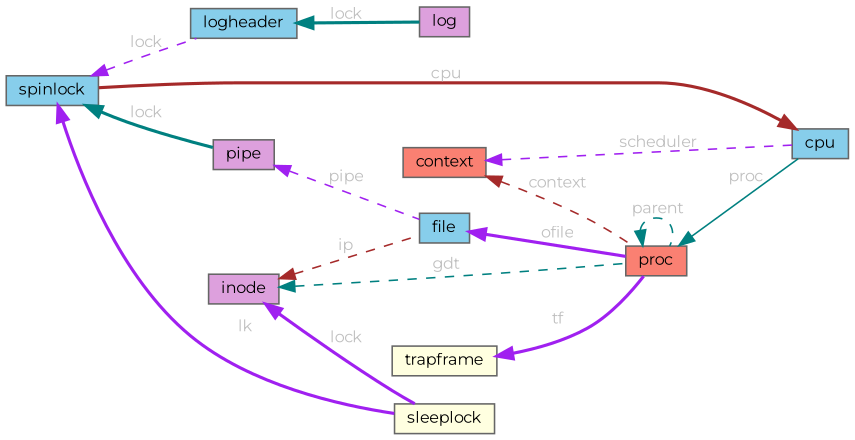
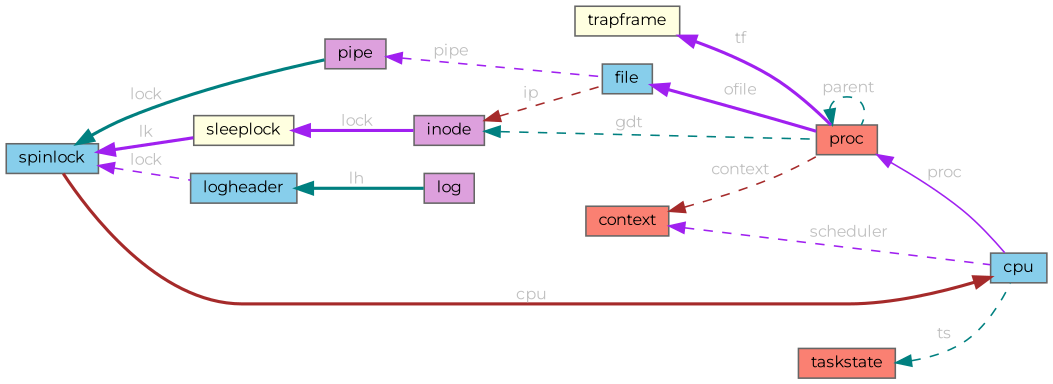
edge "log" -> "logheader": label " lock" -> " lh"
edge "cpu" -> "proc": color teal -> purple
edge "sleeplock" -> "inode": reversed
node "taskstate": added
